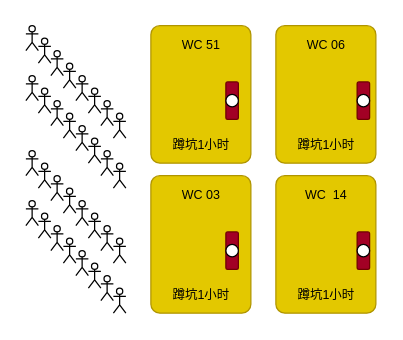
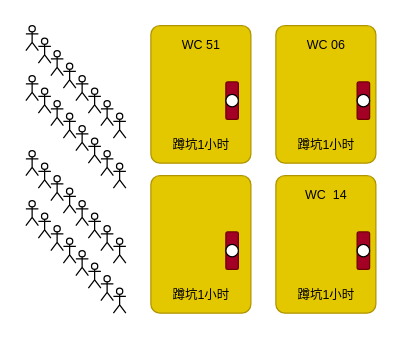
node "WC 03": removed
